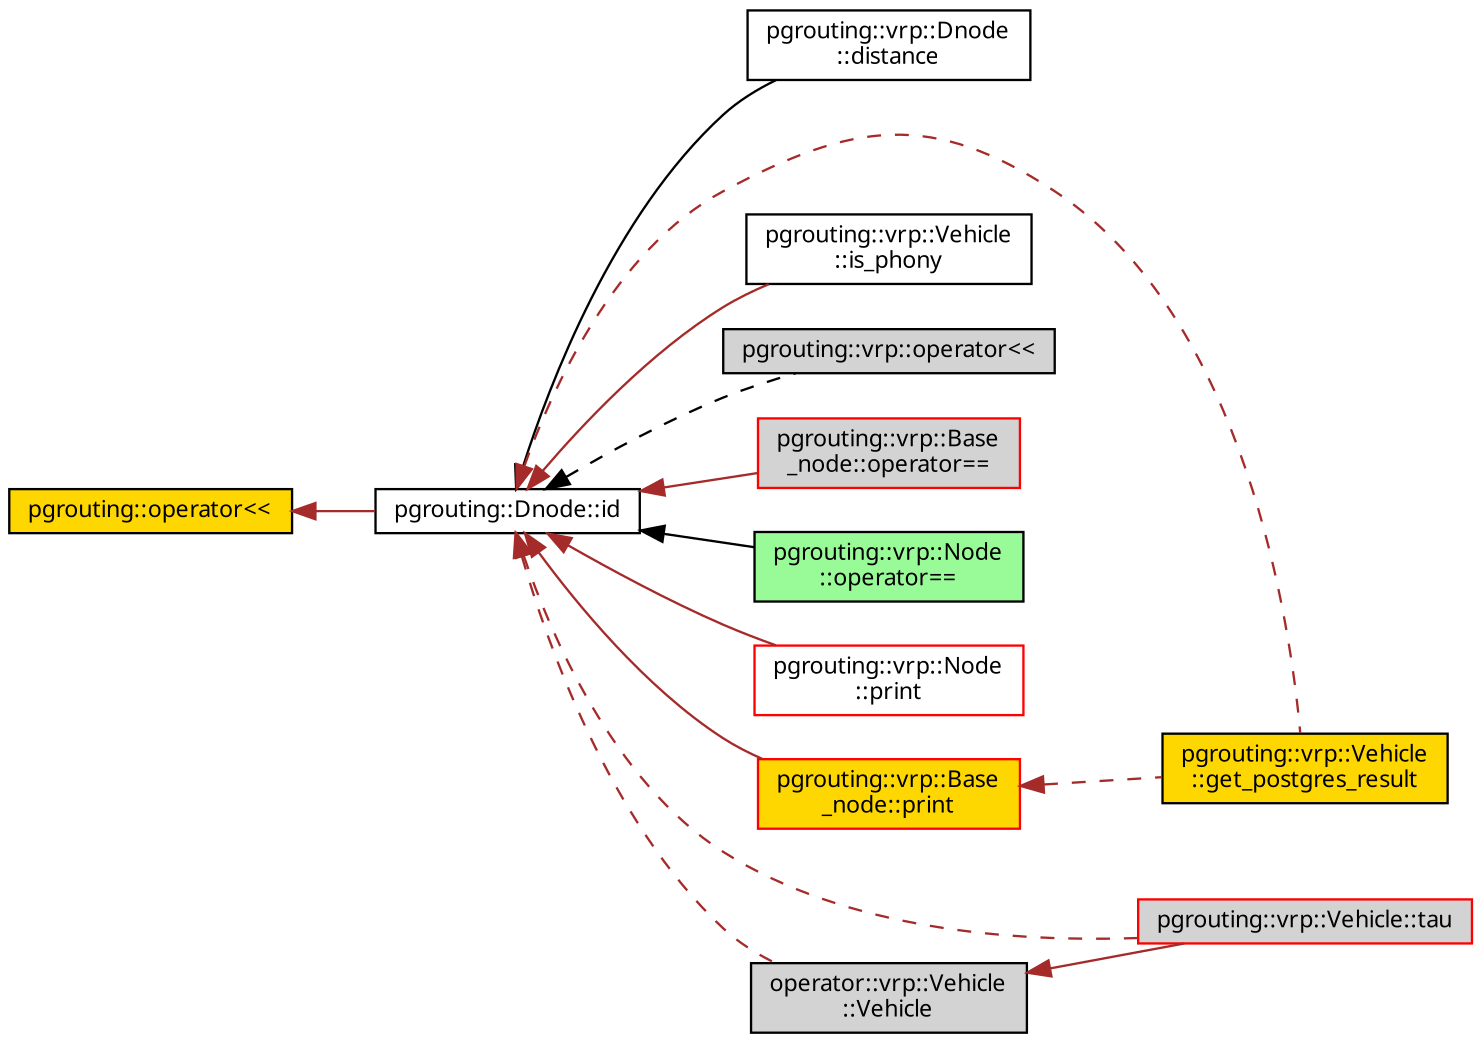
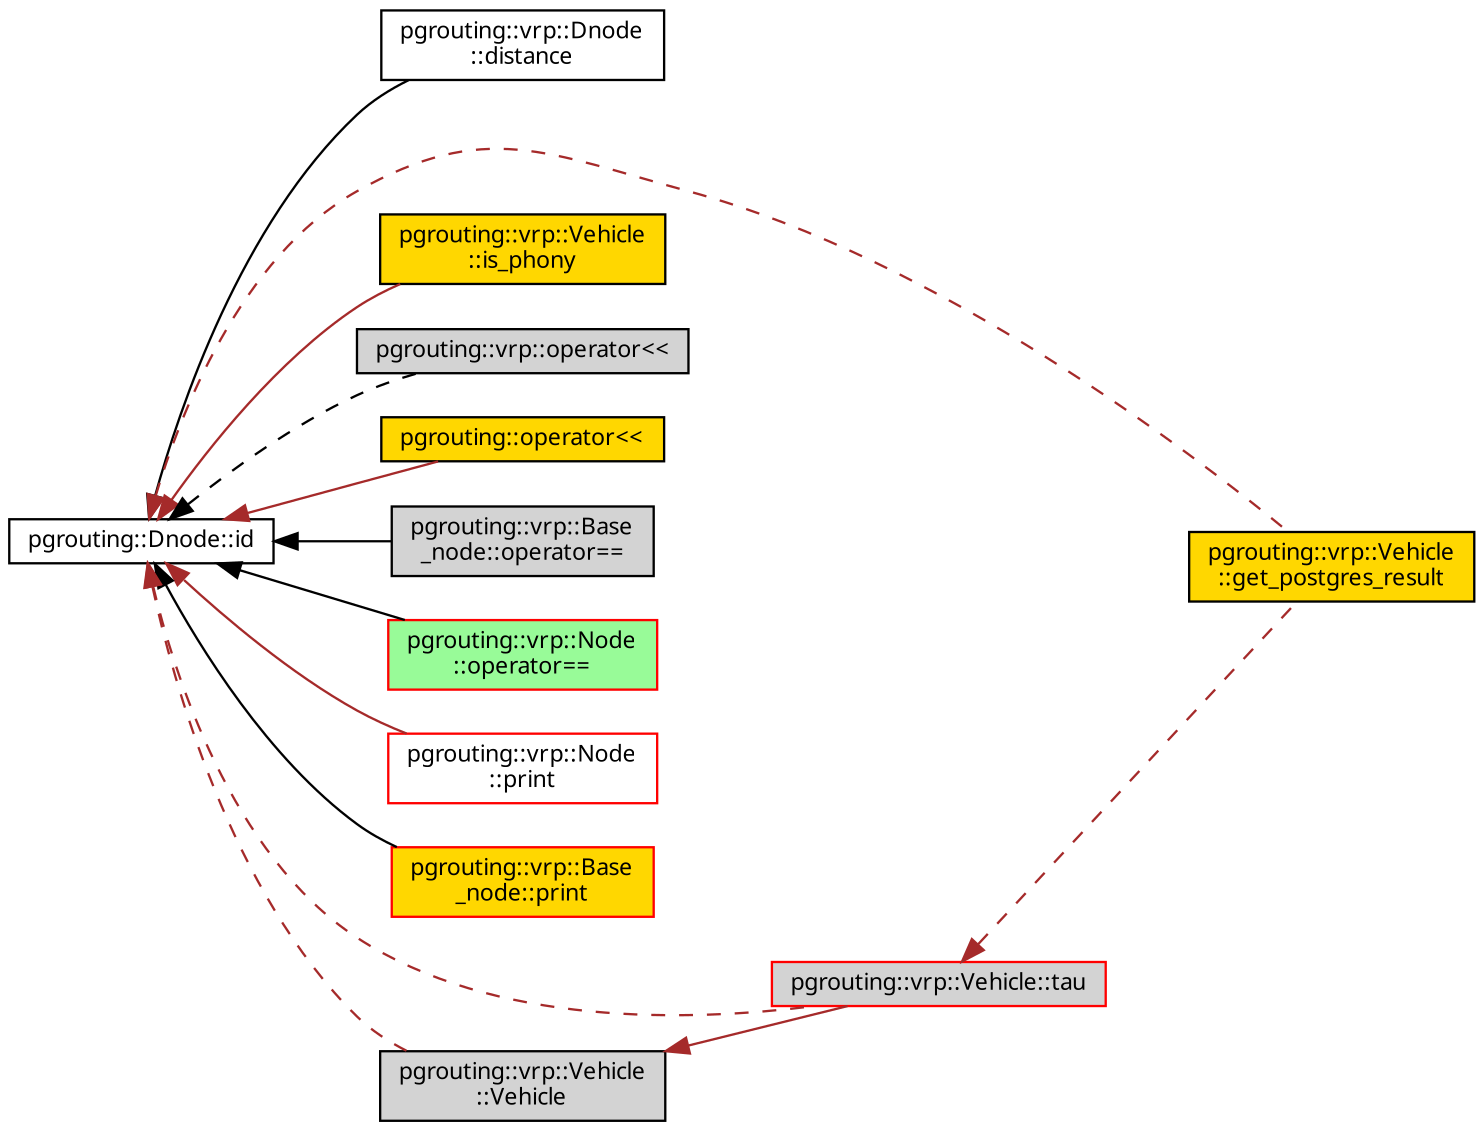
node "pgrouting::vrp::Vehicle ::is_phony": fillcolor white -> gold
node "pgrouting::vrp::Base _node::operator==": color red -> black
edge "pgrouting::vrp::Base _node::operator==" -> "pgrouting::Dnode::id": color brown -> black
edge "pgrouting::Dnode::id" -> "pgrouting::operator<<": reversed
node "pgrouting::vrp::Node ::operator==": color black -> red
edge "pgrouting::vrp::Base _node::print" -> "pgrouting::Dnode::id": color brown -> black
edge "pgrouting::vrp::Vehicle ::get_postgres_result" -> "pgrouting::vrp::Base _node::print": now "pgrouting::vrp::Vehicle ::get_postgres_result" -> "pgrouting::vrp::Vehicle::tau"
node "operator::vrp::Vehicle ::Vehicle": label "operator::vrp::Vehicle ::Vehicle" -> "pgrouting::vrp::Vehicle ::Vehicle"
